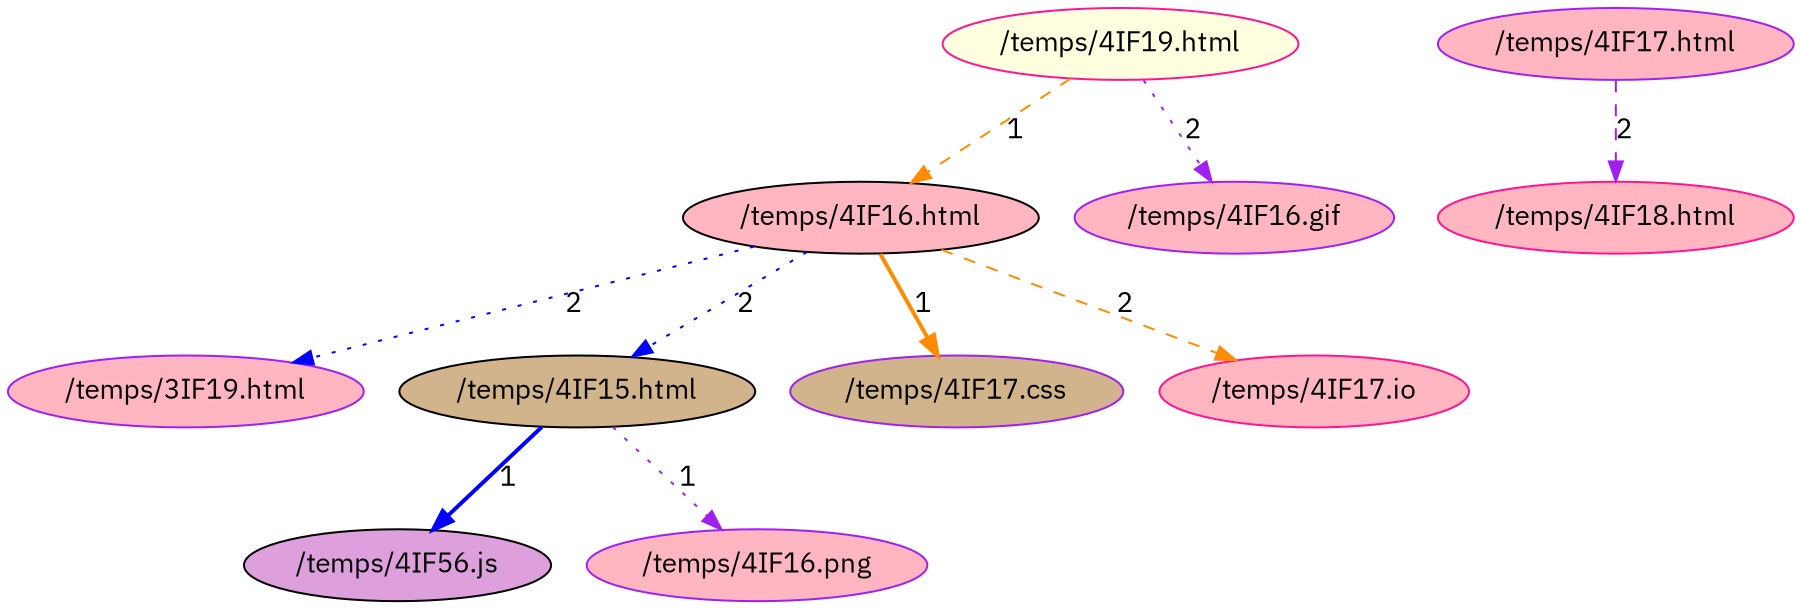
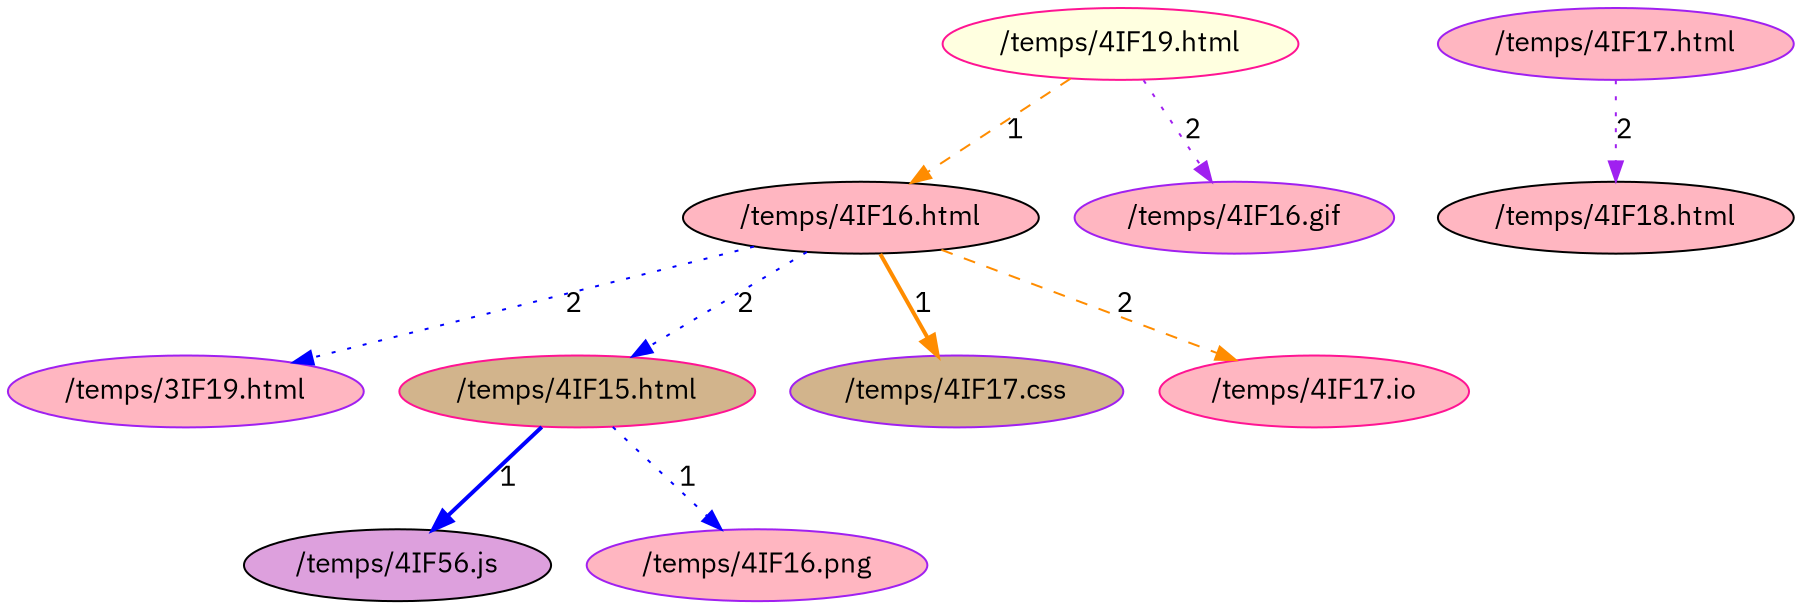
edge "/temps/4IF17.html" -> "/temps/4IF18.html": style dashed -> dotted
node "/temps/4IF18.html": color deeppink -> black
node "/temps/4IF15.html": color black -> deeppink
edge "/temps/4IF15.html" -> "/temps/4IF16.png": color purple -> blue
